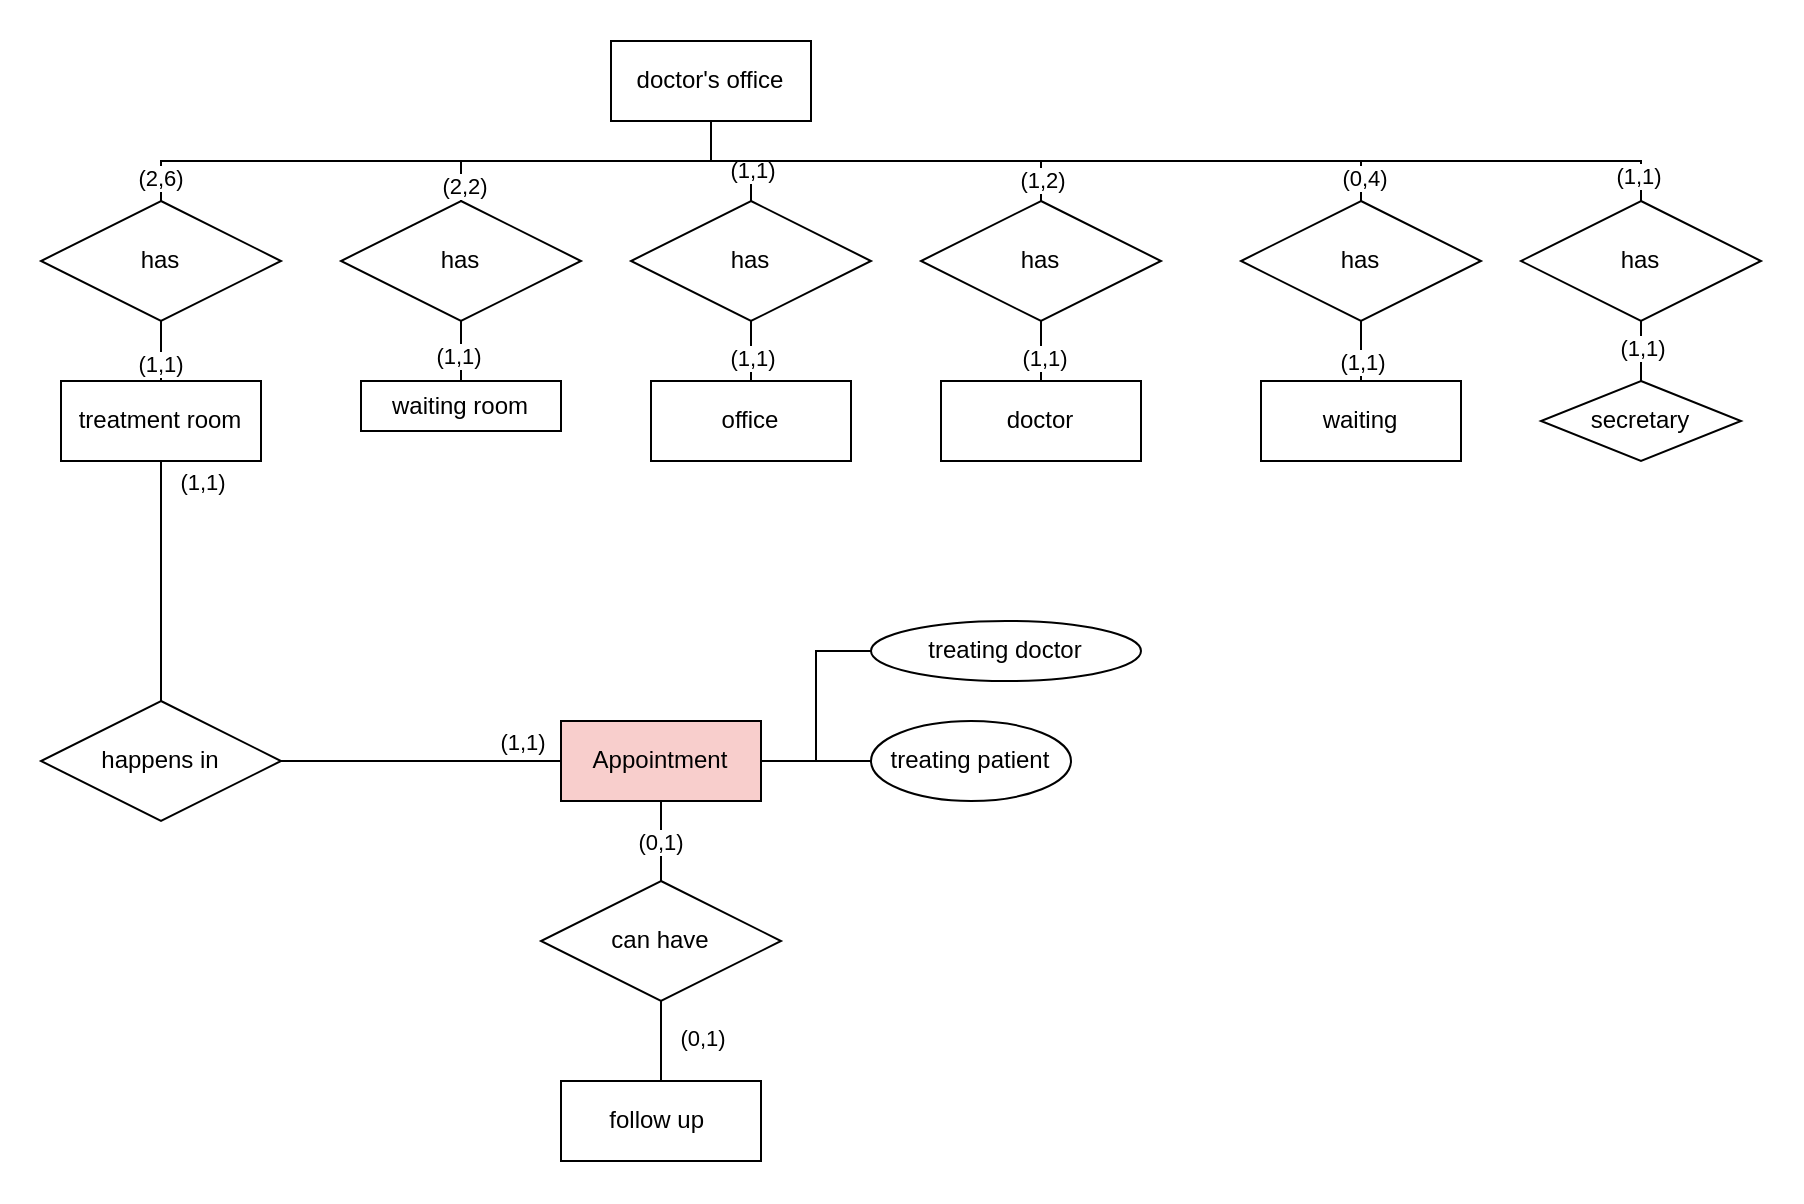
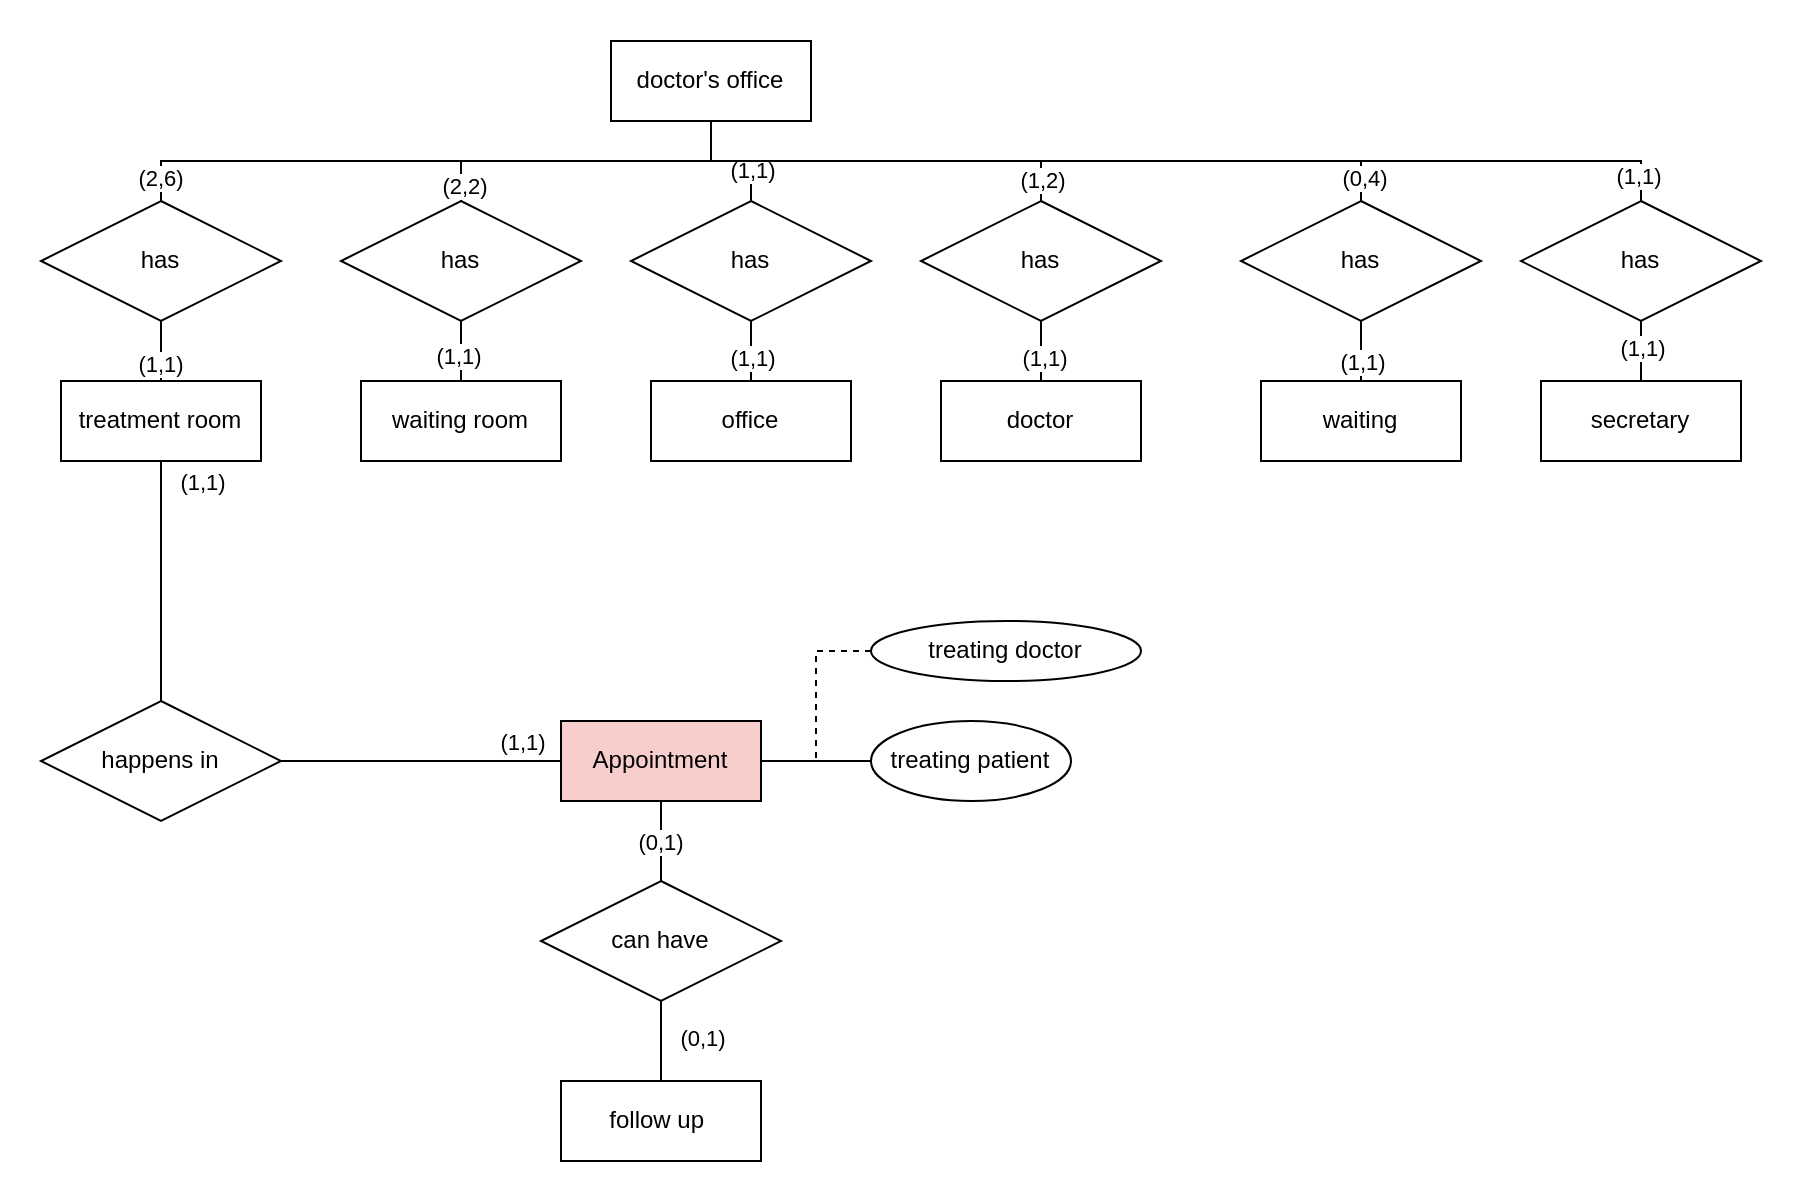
node "waiting room": size 200x50 -> 200x80
node "secretary": shape diamond -> rectangle
edge "treating doctor" -- "Appointment": style solid -> dashed
